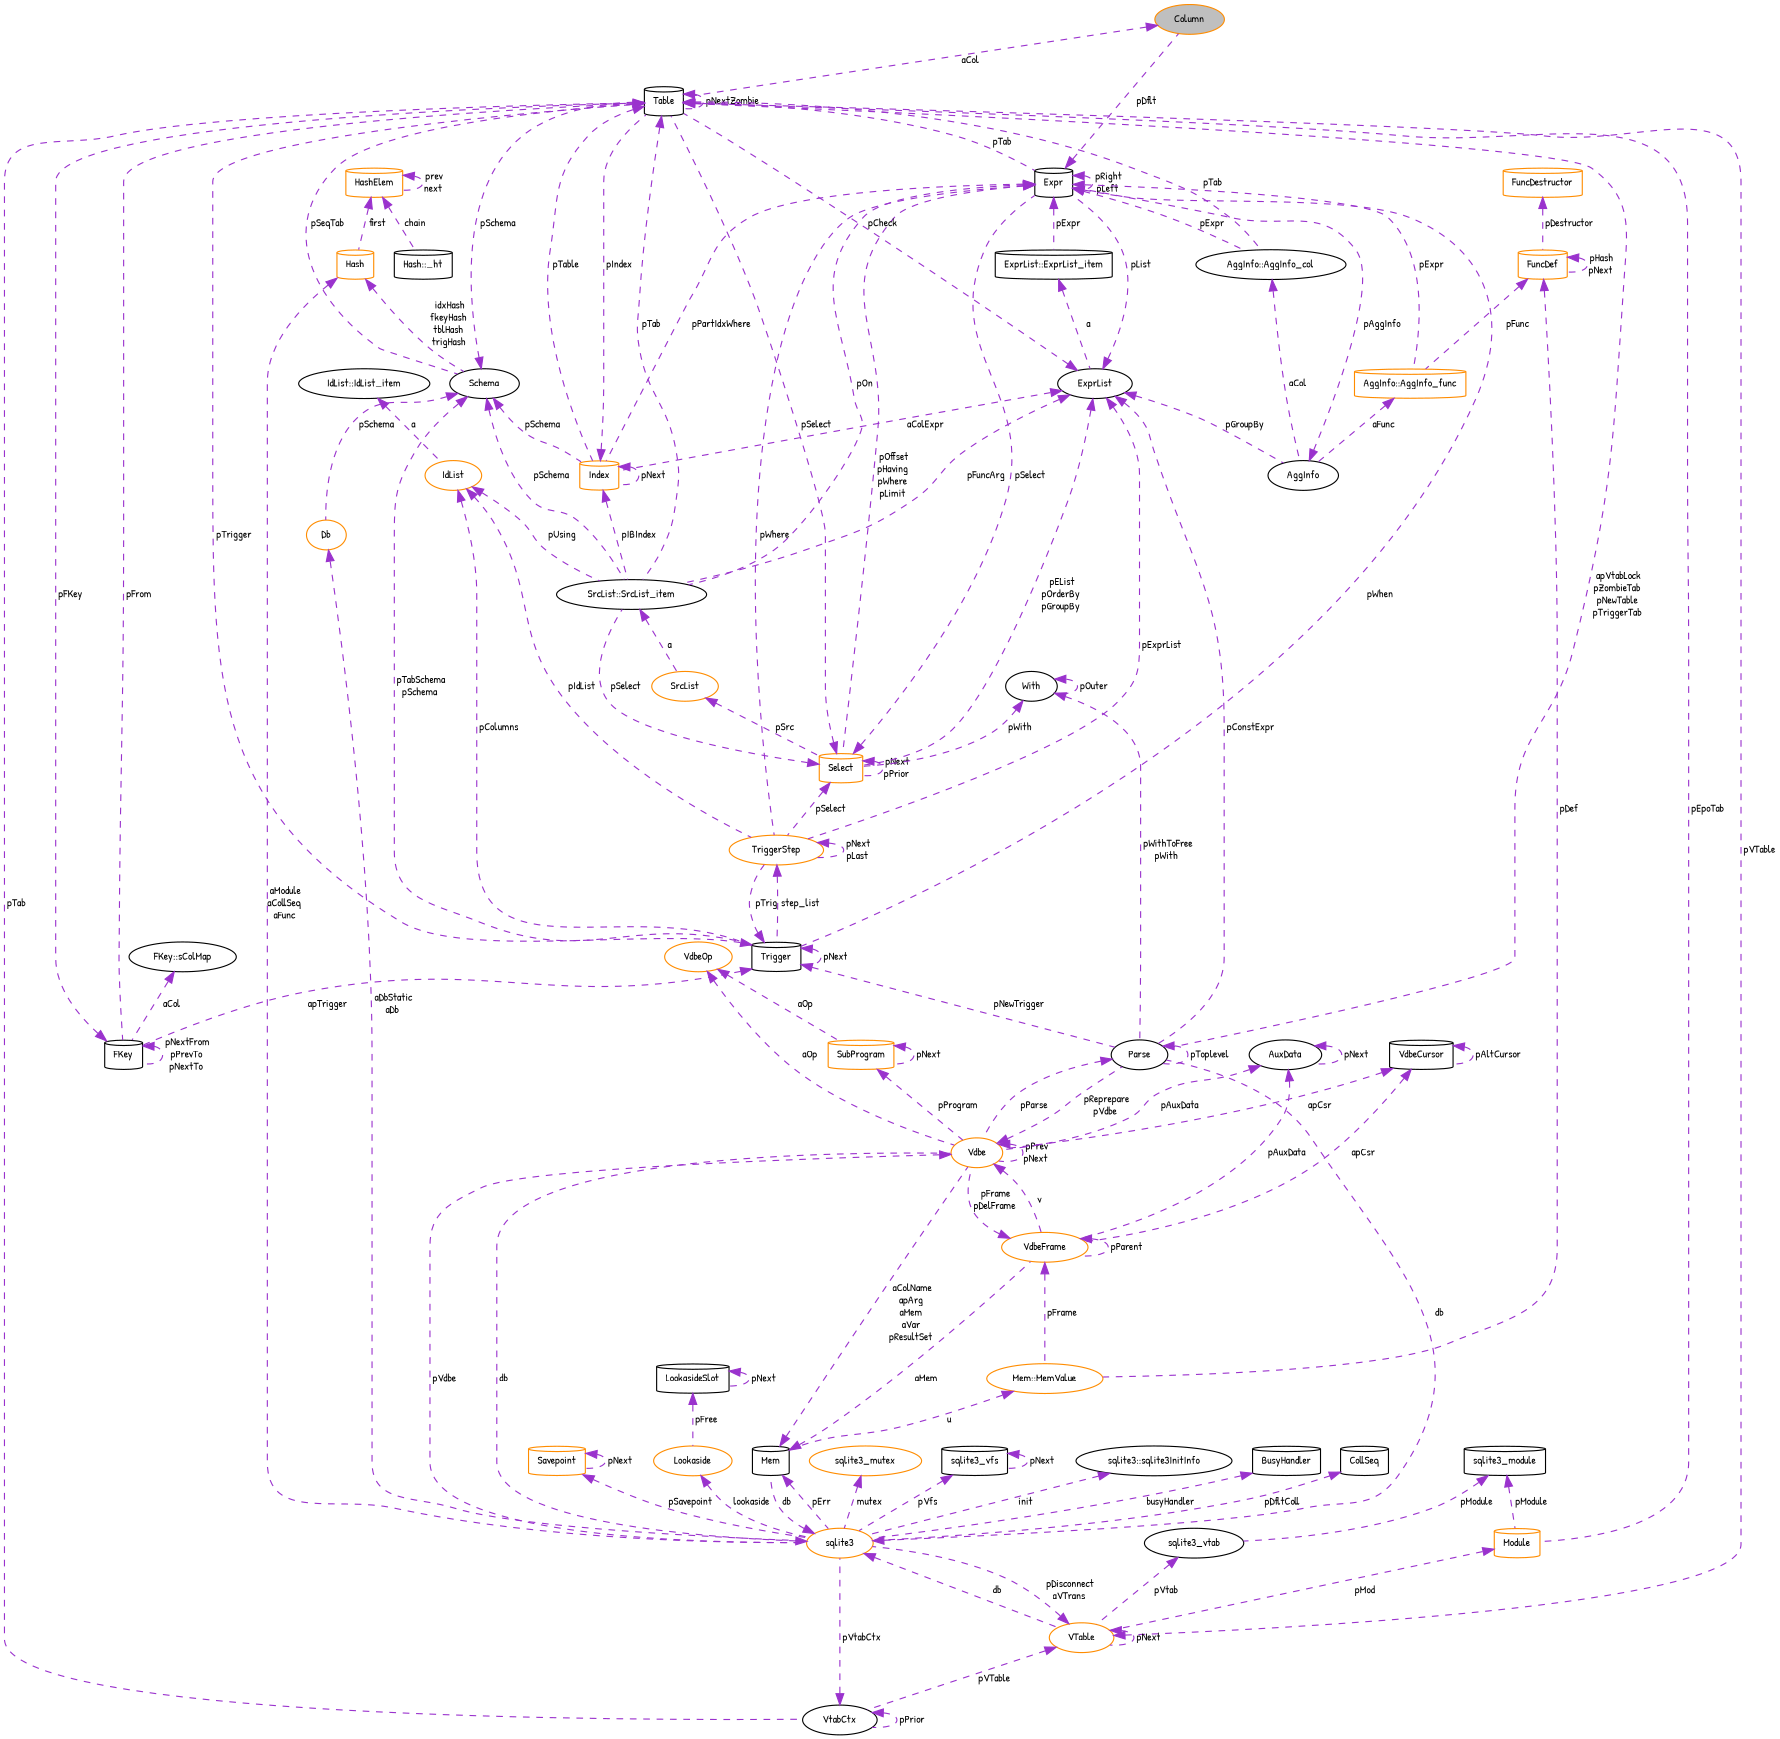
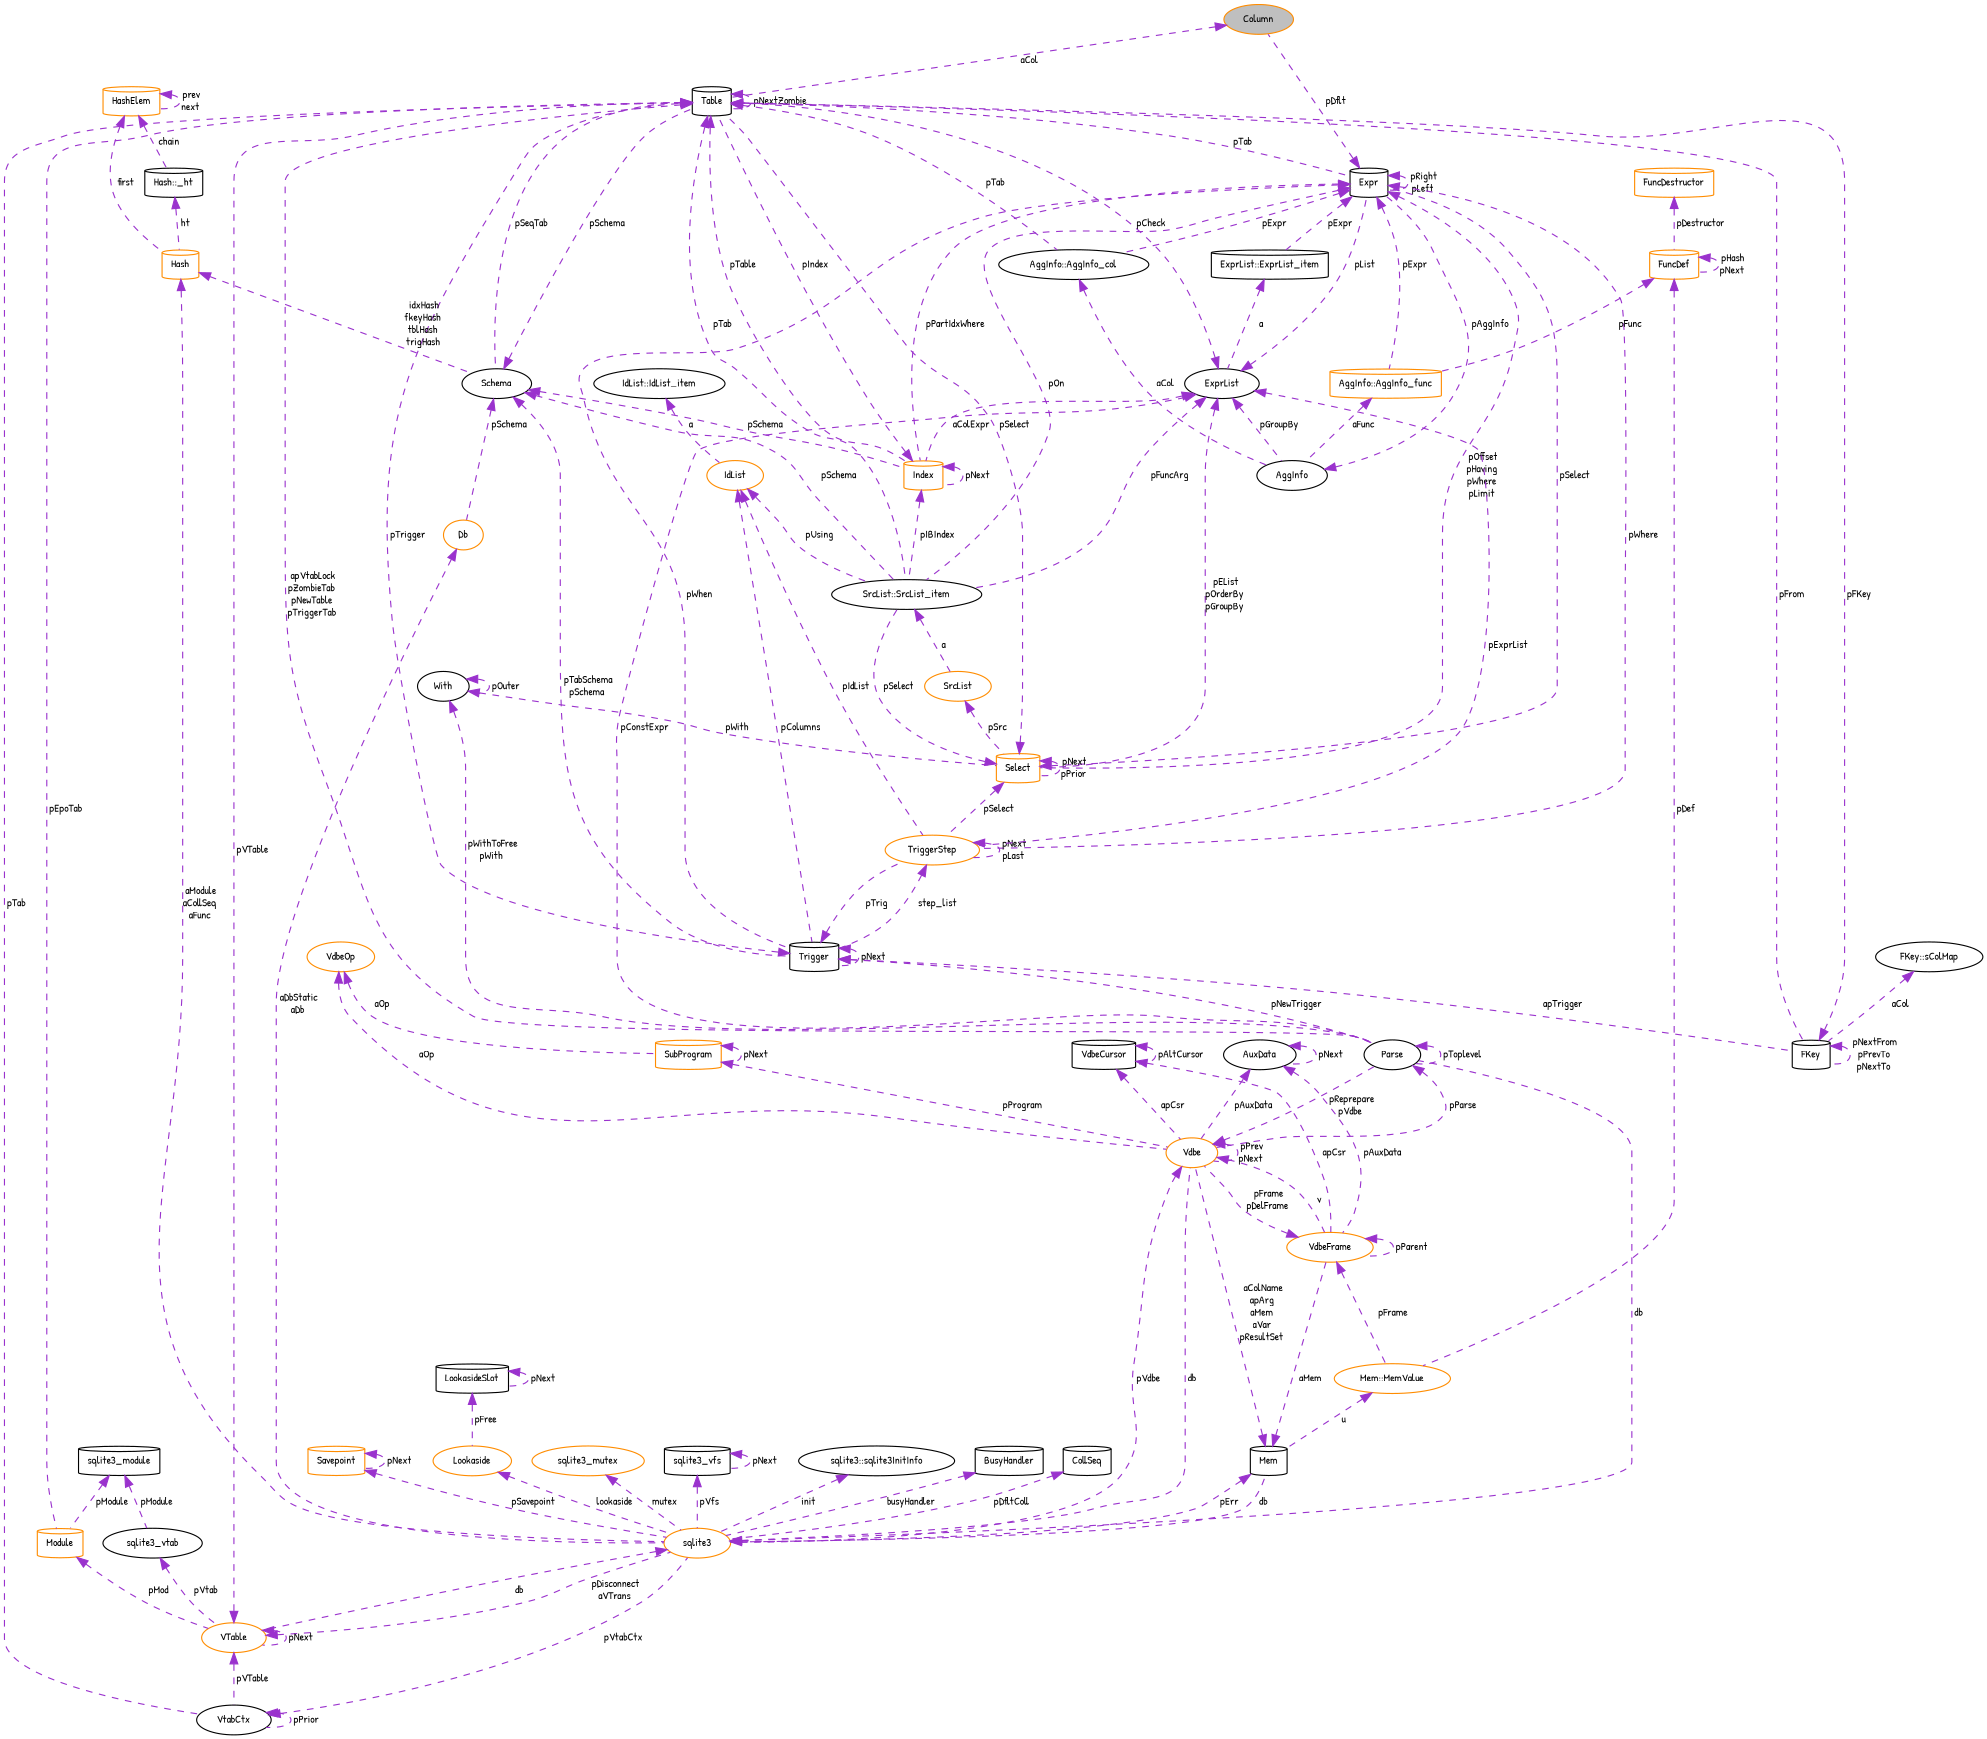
edge "Hash" -> "Hash::_ht": added, label "ht"
